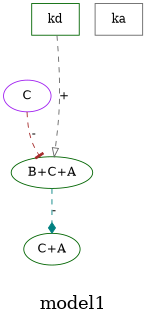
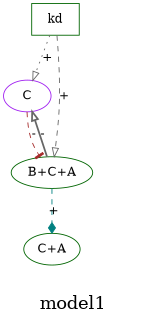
node "ka": removed
edge "kd" -> "C": added, label "+"
edge "B+C+A" -> "C": added, label "-"
edge "B+C+A" -> "C+A": label "-" -> "+"
